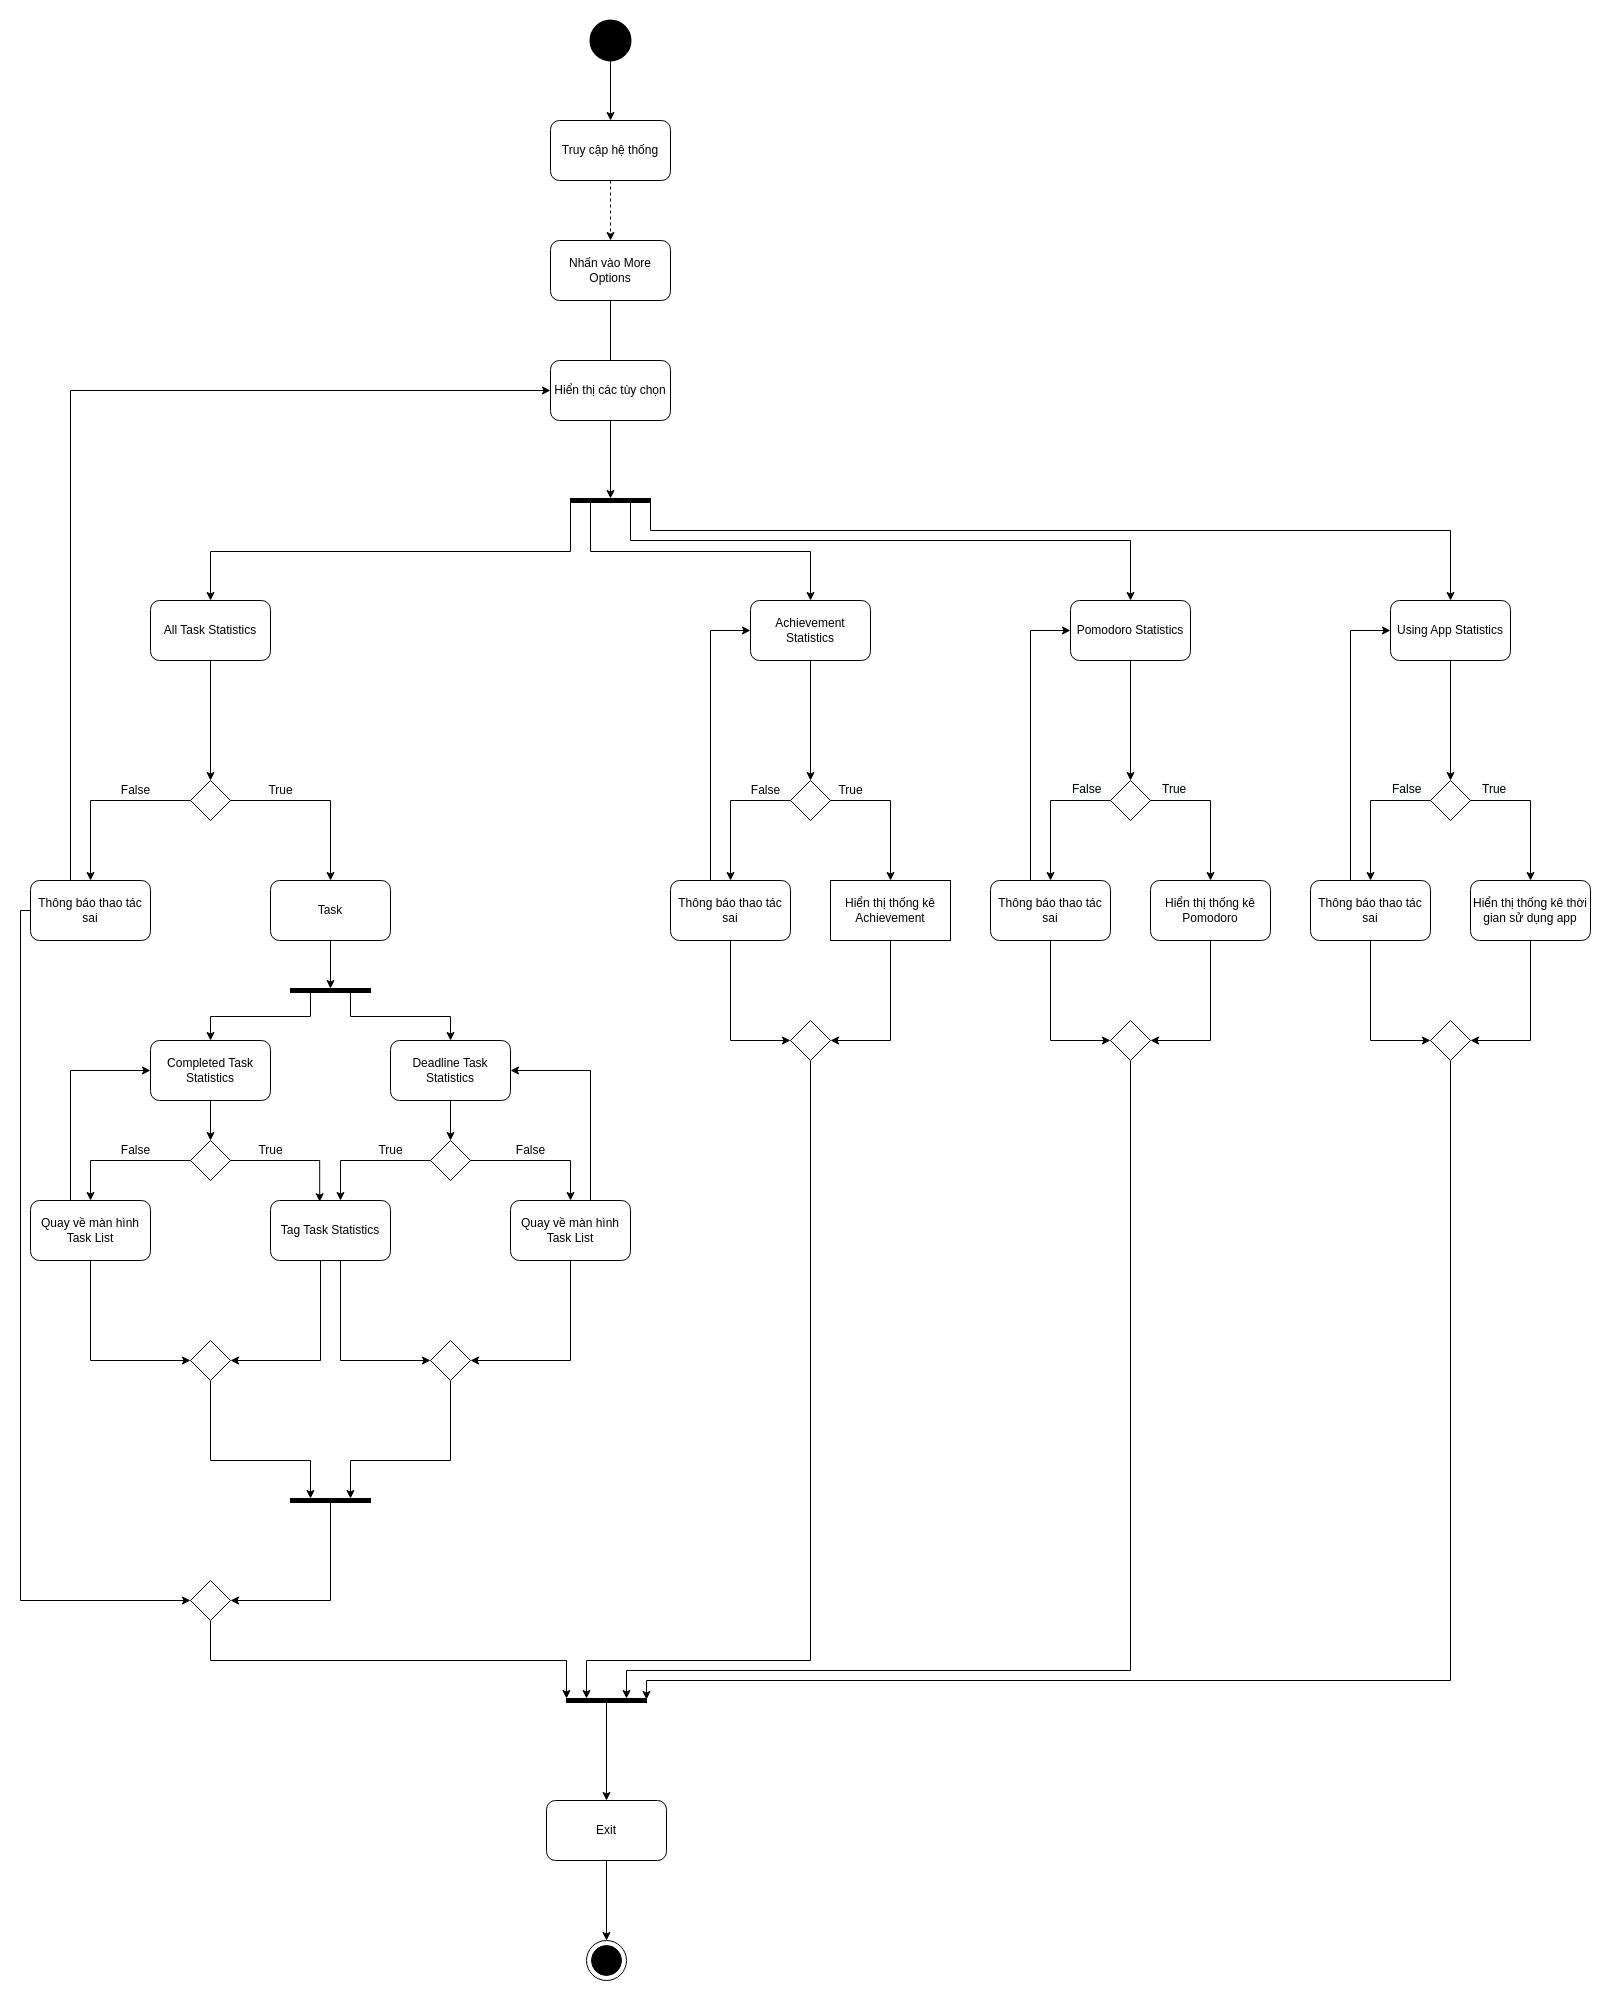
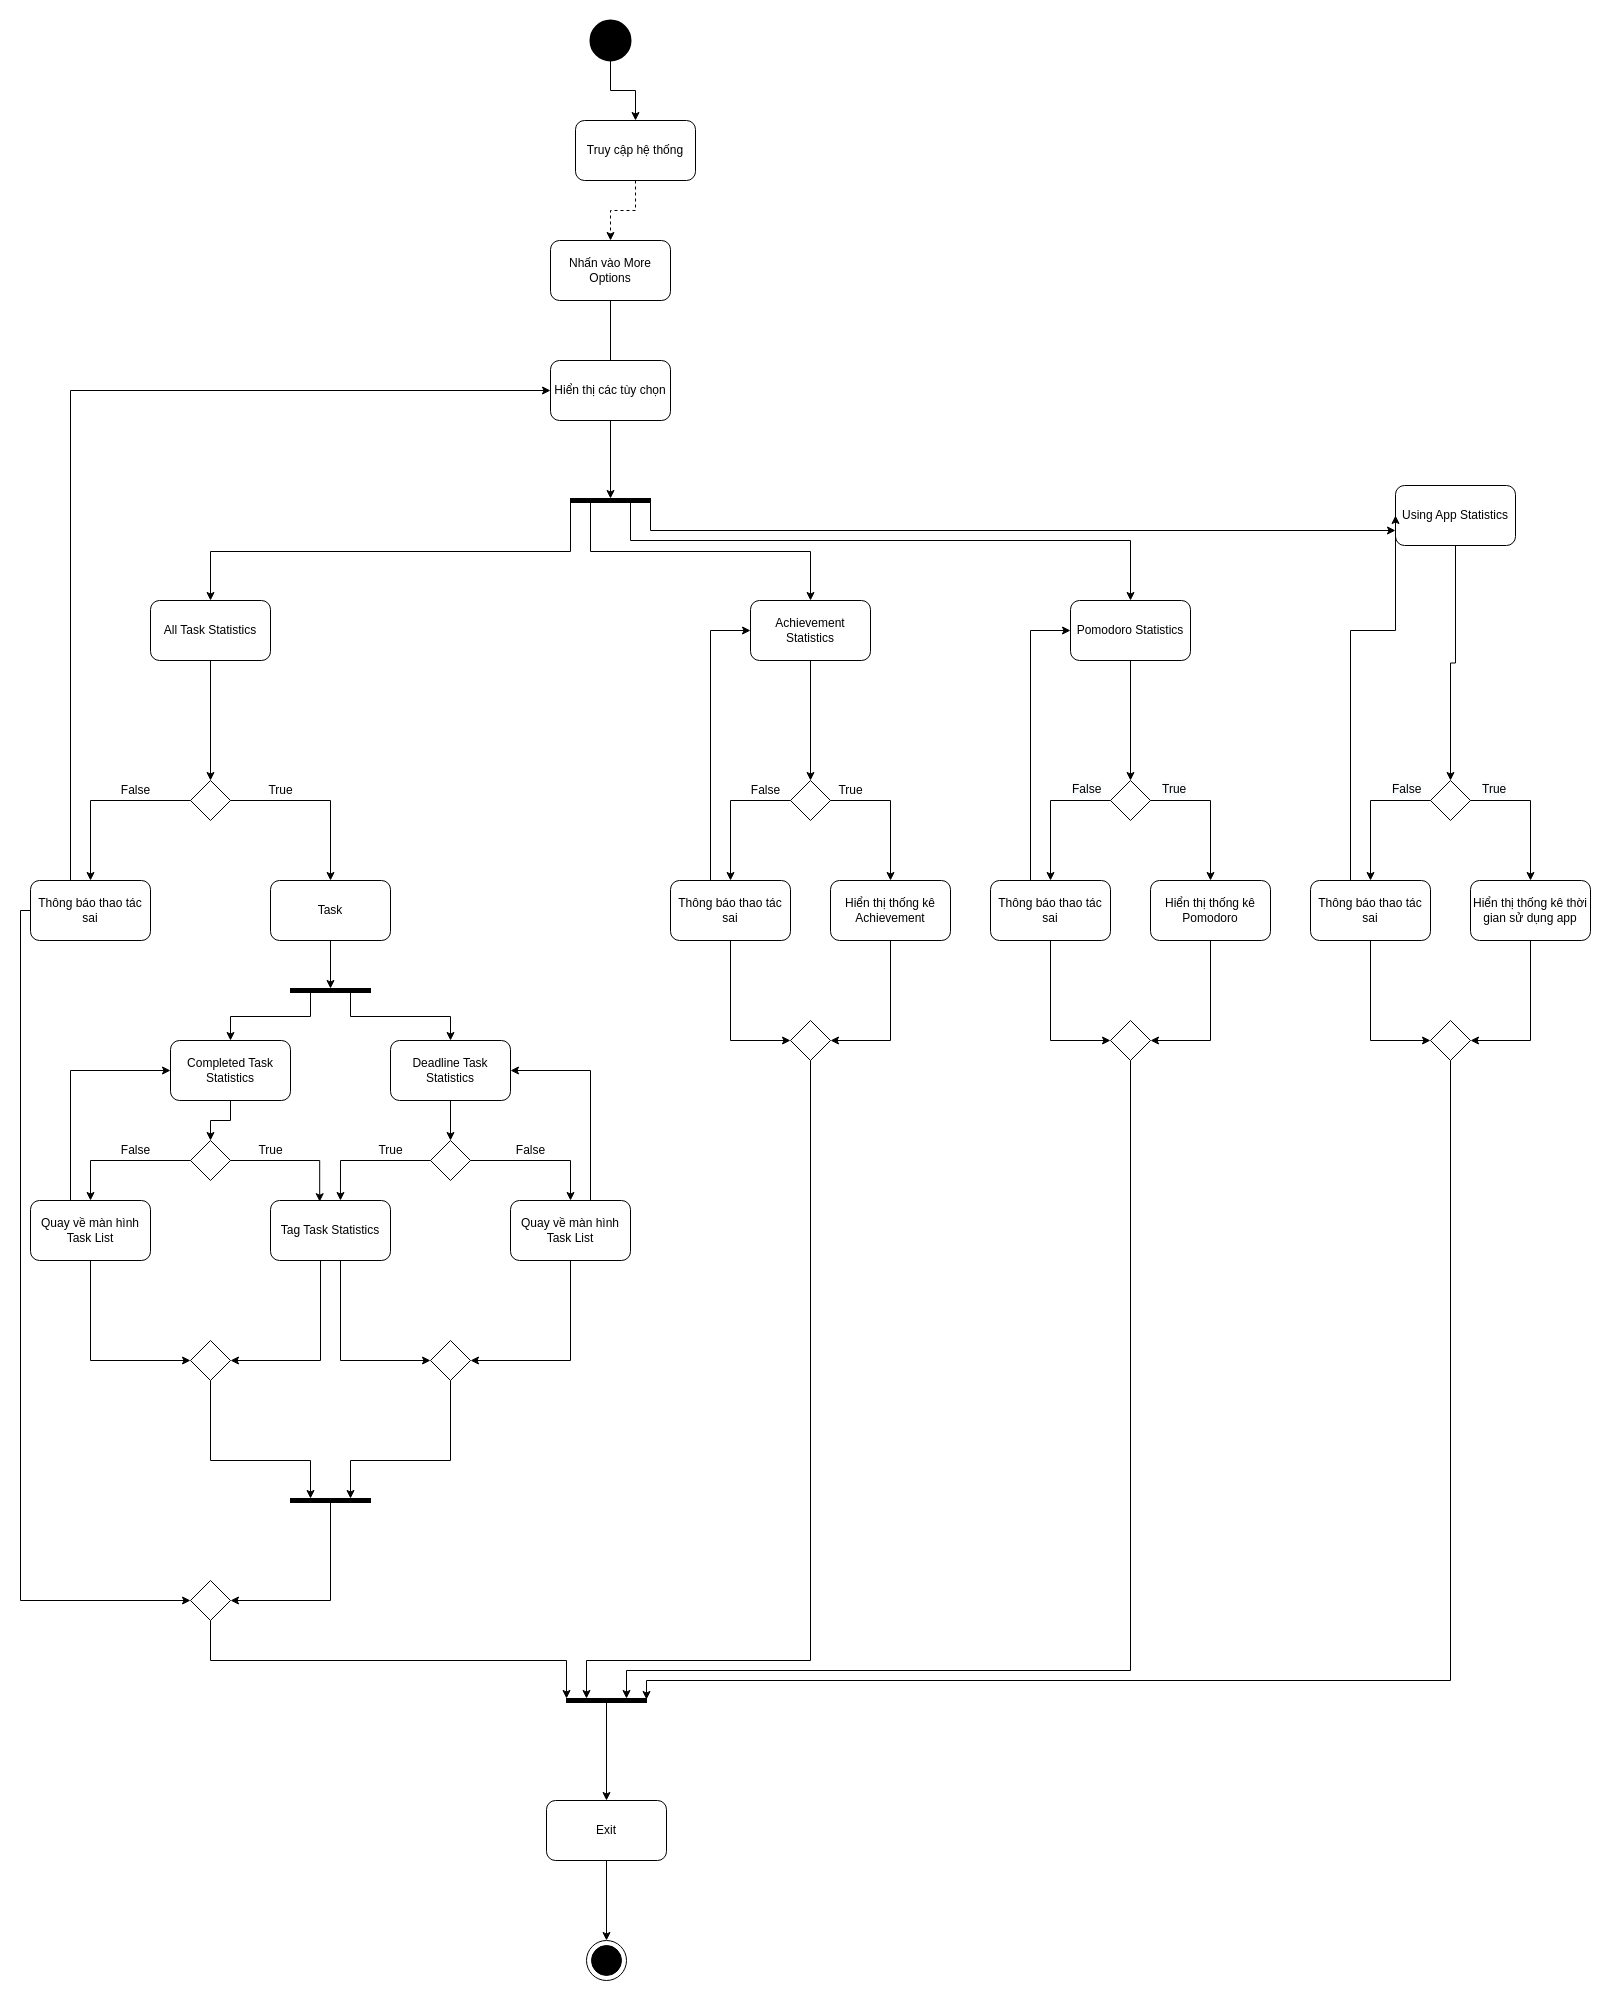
node "Truy cập hệ thống": moved (611, 151) -> (636, 151)
node "Using App Statistics": moved (1451, 631) -> (1456, 516)
node "Hiển thị thống kê Achievement": shape rectangle -> rounded rectangle
node "Completed Task Statistics": moved (211, 1071) -> (231, 1071)
